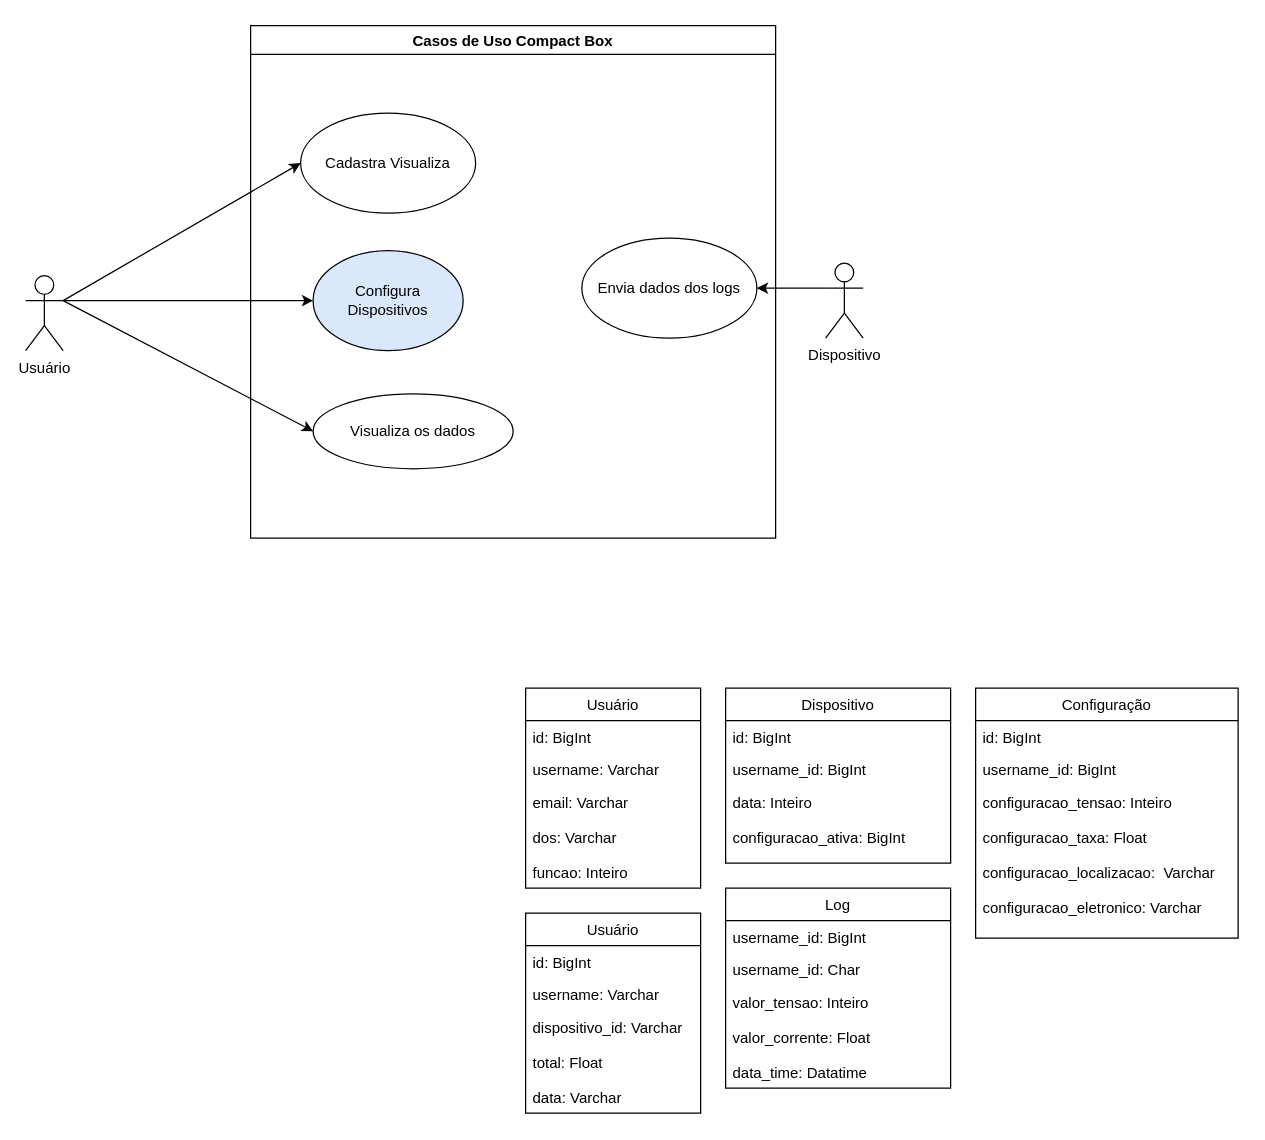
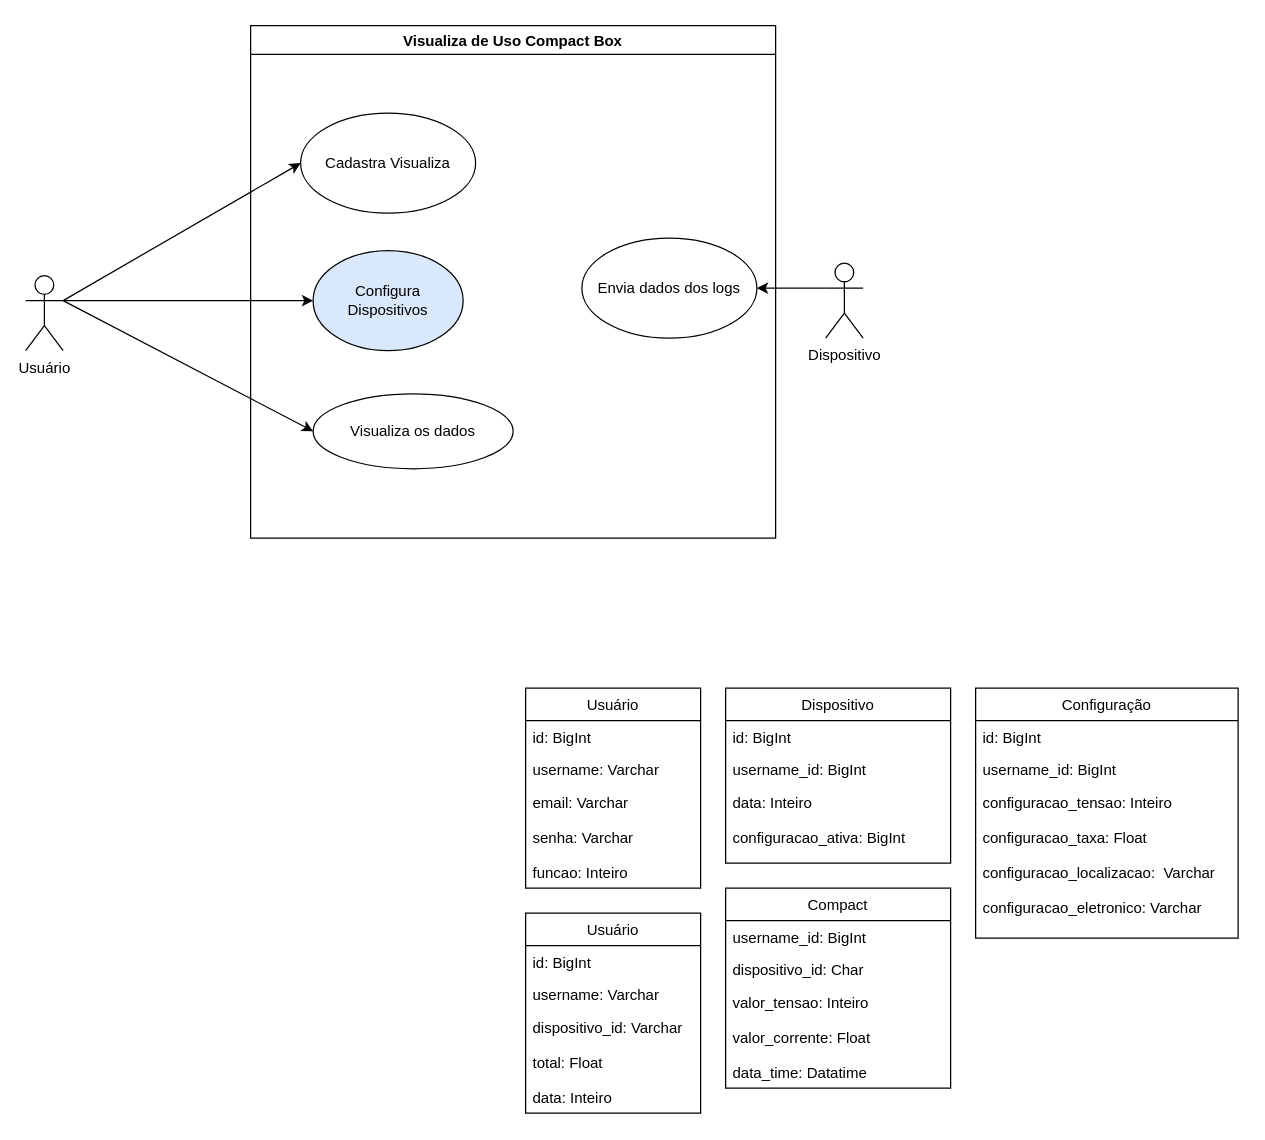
node "Casos de Uso Compact Box": label "Casos de Uso Compact Box" -> "Visualiza de Uso Compact Box"
node "email: Varchar dos: Varchar funcao: Inteiro": label "email: Varchar dos: Varchar funcao: Inteiro" -> "email: Varchar senha: Varchar funcao: Inteiro"
node "Log": label "Log" -> "Compact"
node "username_id: Char": label "username_id: Char" -> "dispositivo_id: Char"
node "dispositivo_id: Varchar total: Float data: Varchar": label "dispositivo_id: Varchar total: Float data: Varchar" -> "dispositivo_id: Varchar total: Float data: Inteiro"
